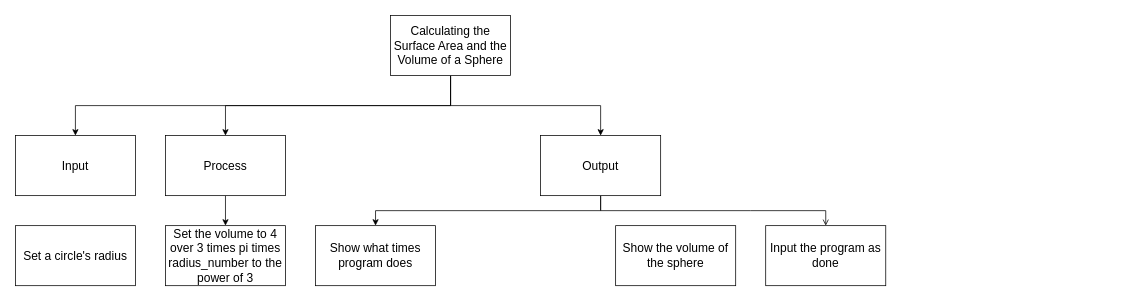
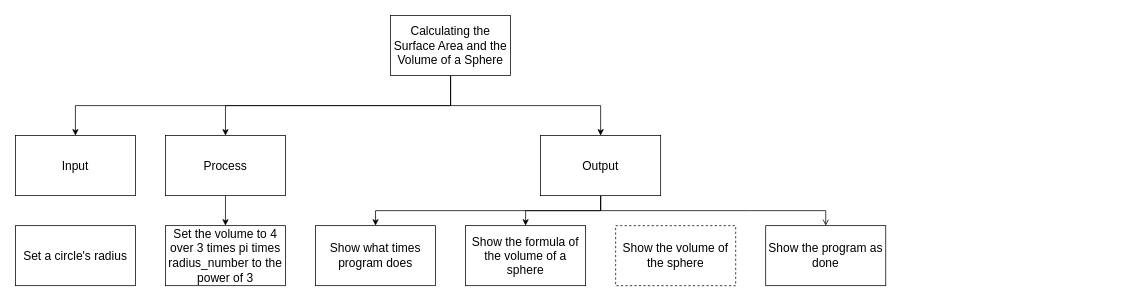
edge "Output" -> "Show the formula of the volume of a sphere": added
node "Show the formula of the volume of a sphere": added
node "Show the volume of the sphere": style solid -> dashed
node "Input the program as done": label "Input the program as done" -> "Show the program as done"
